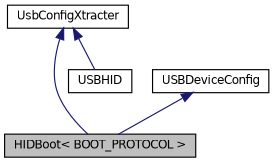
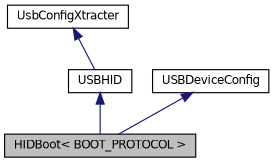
edge "HIDBoot< BOOT_PROTOCOL >" -> "UsbConfigXtracter": now "HIDBoot< BOOT_PROTOCOL >" -> "USBHID"
